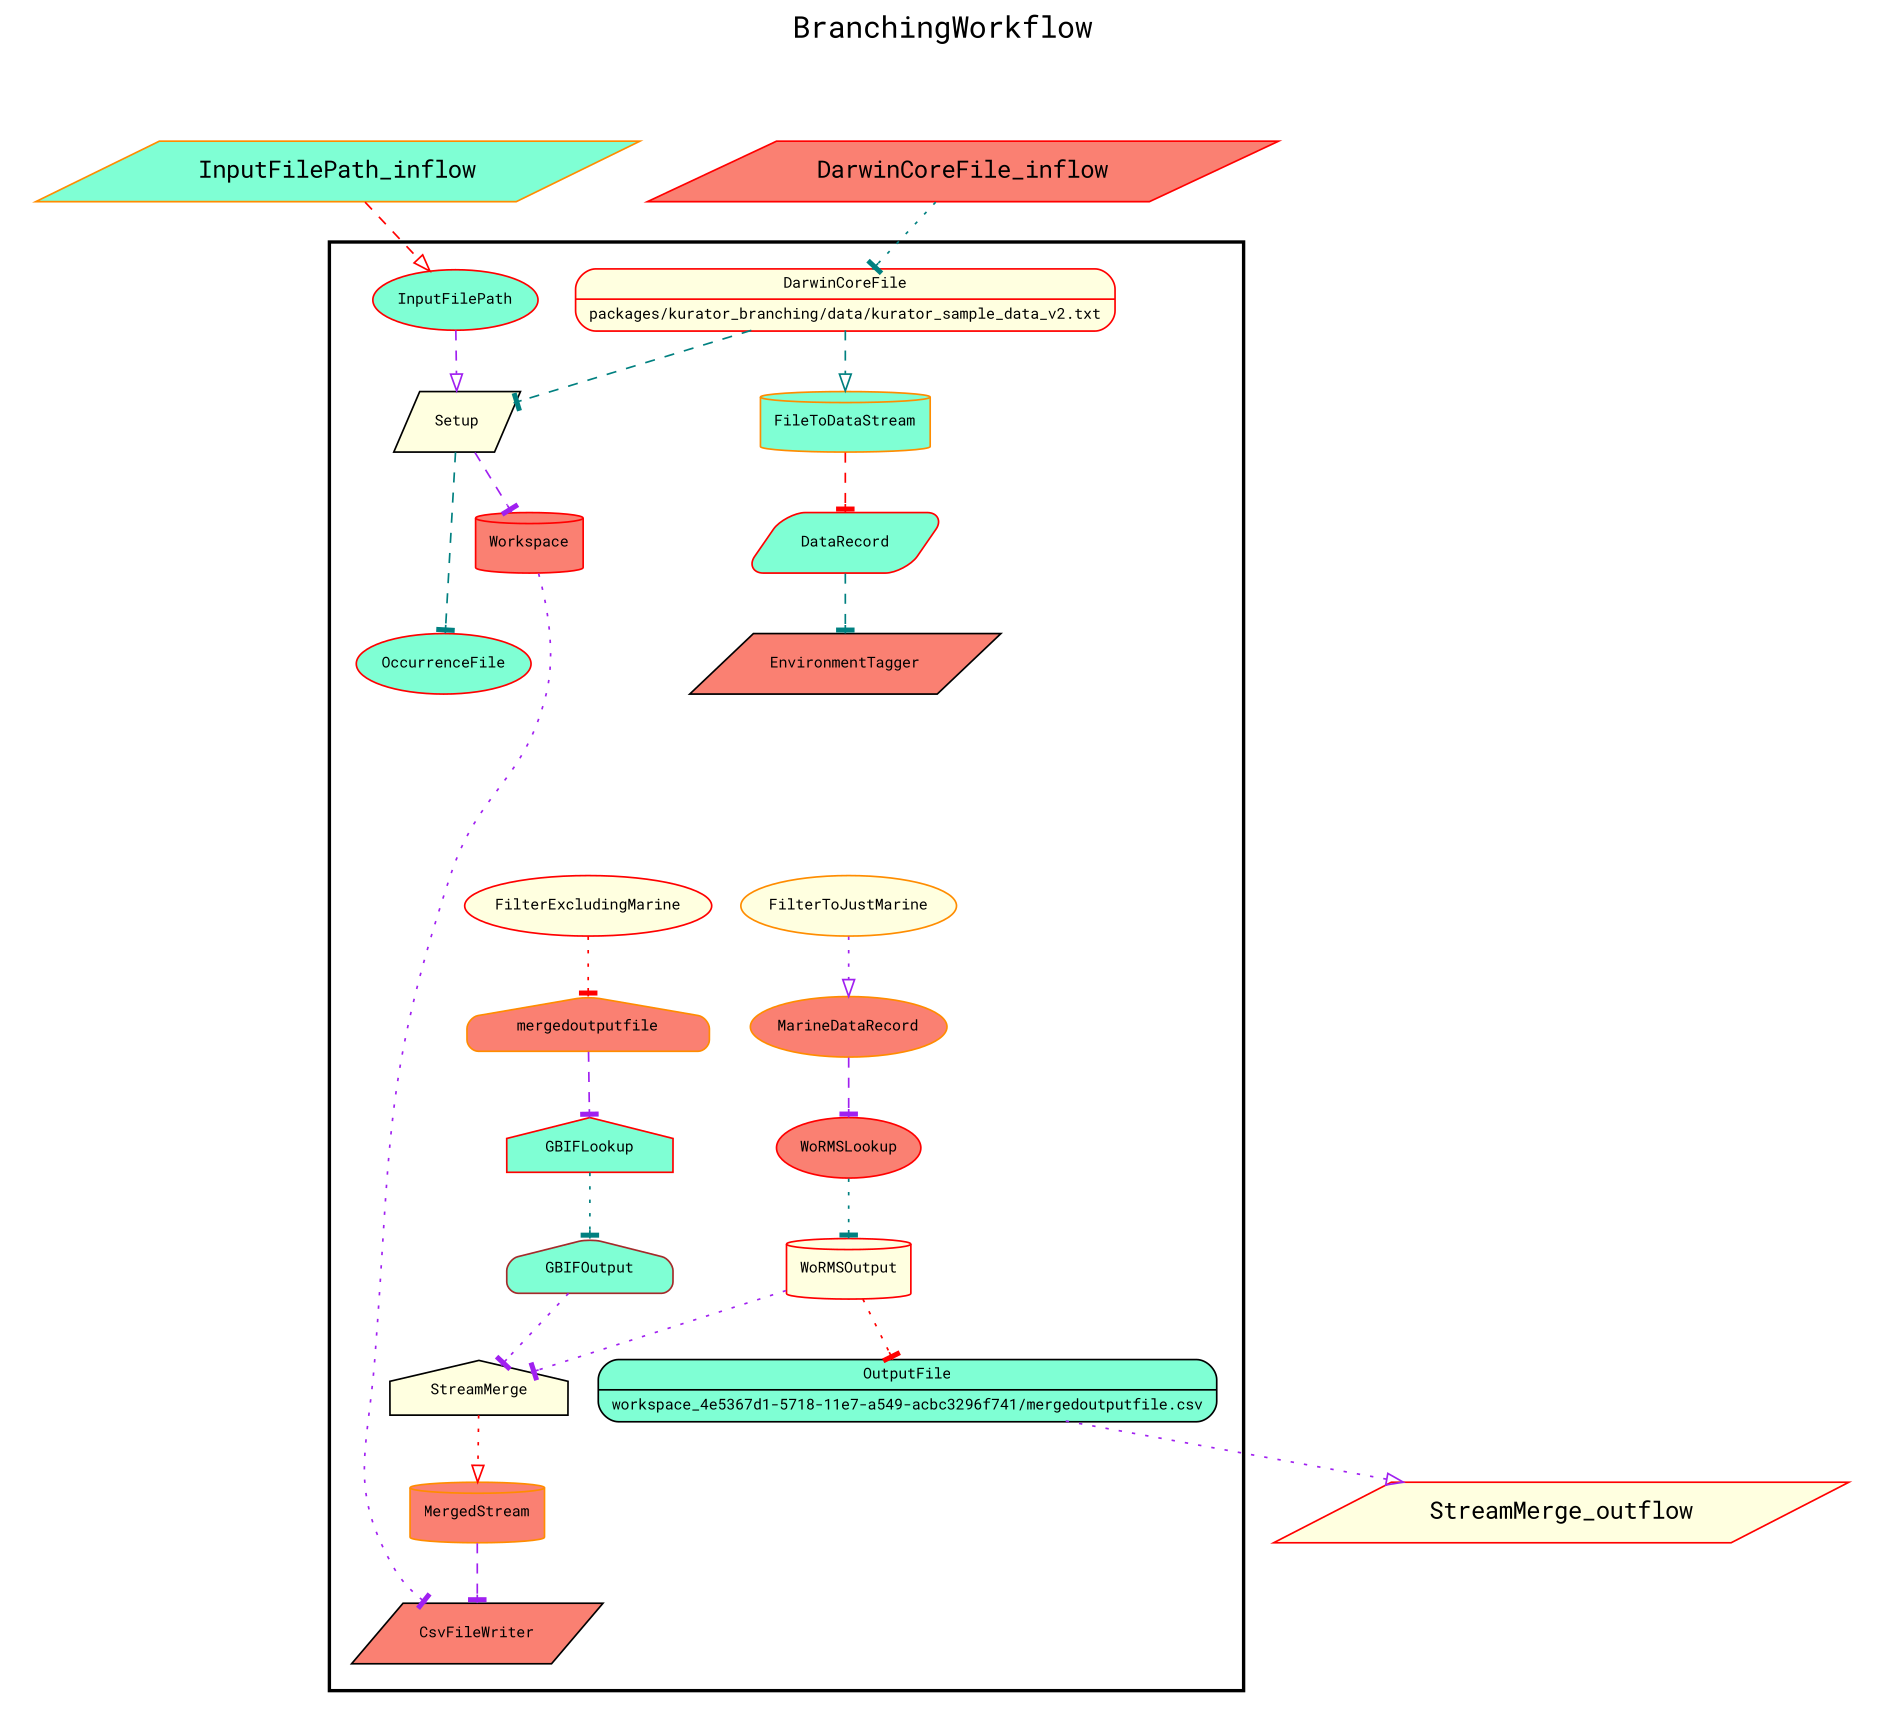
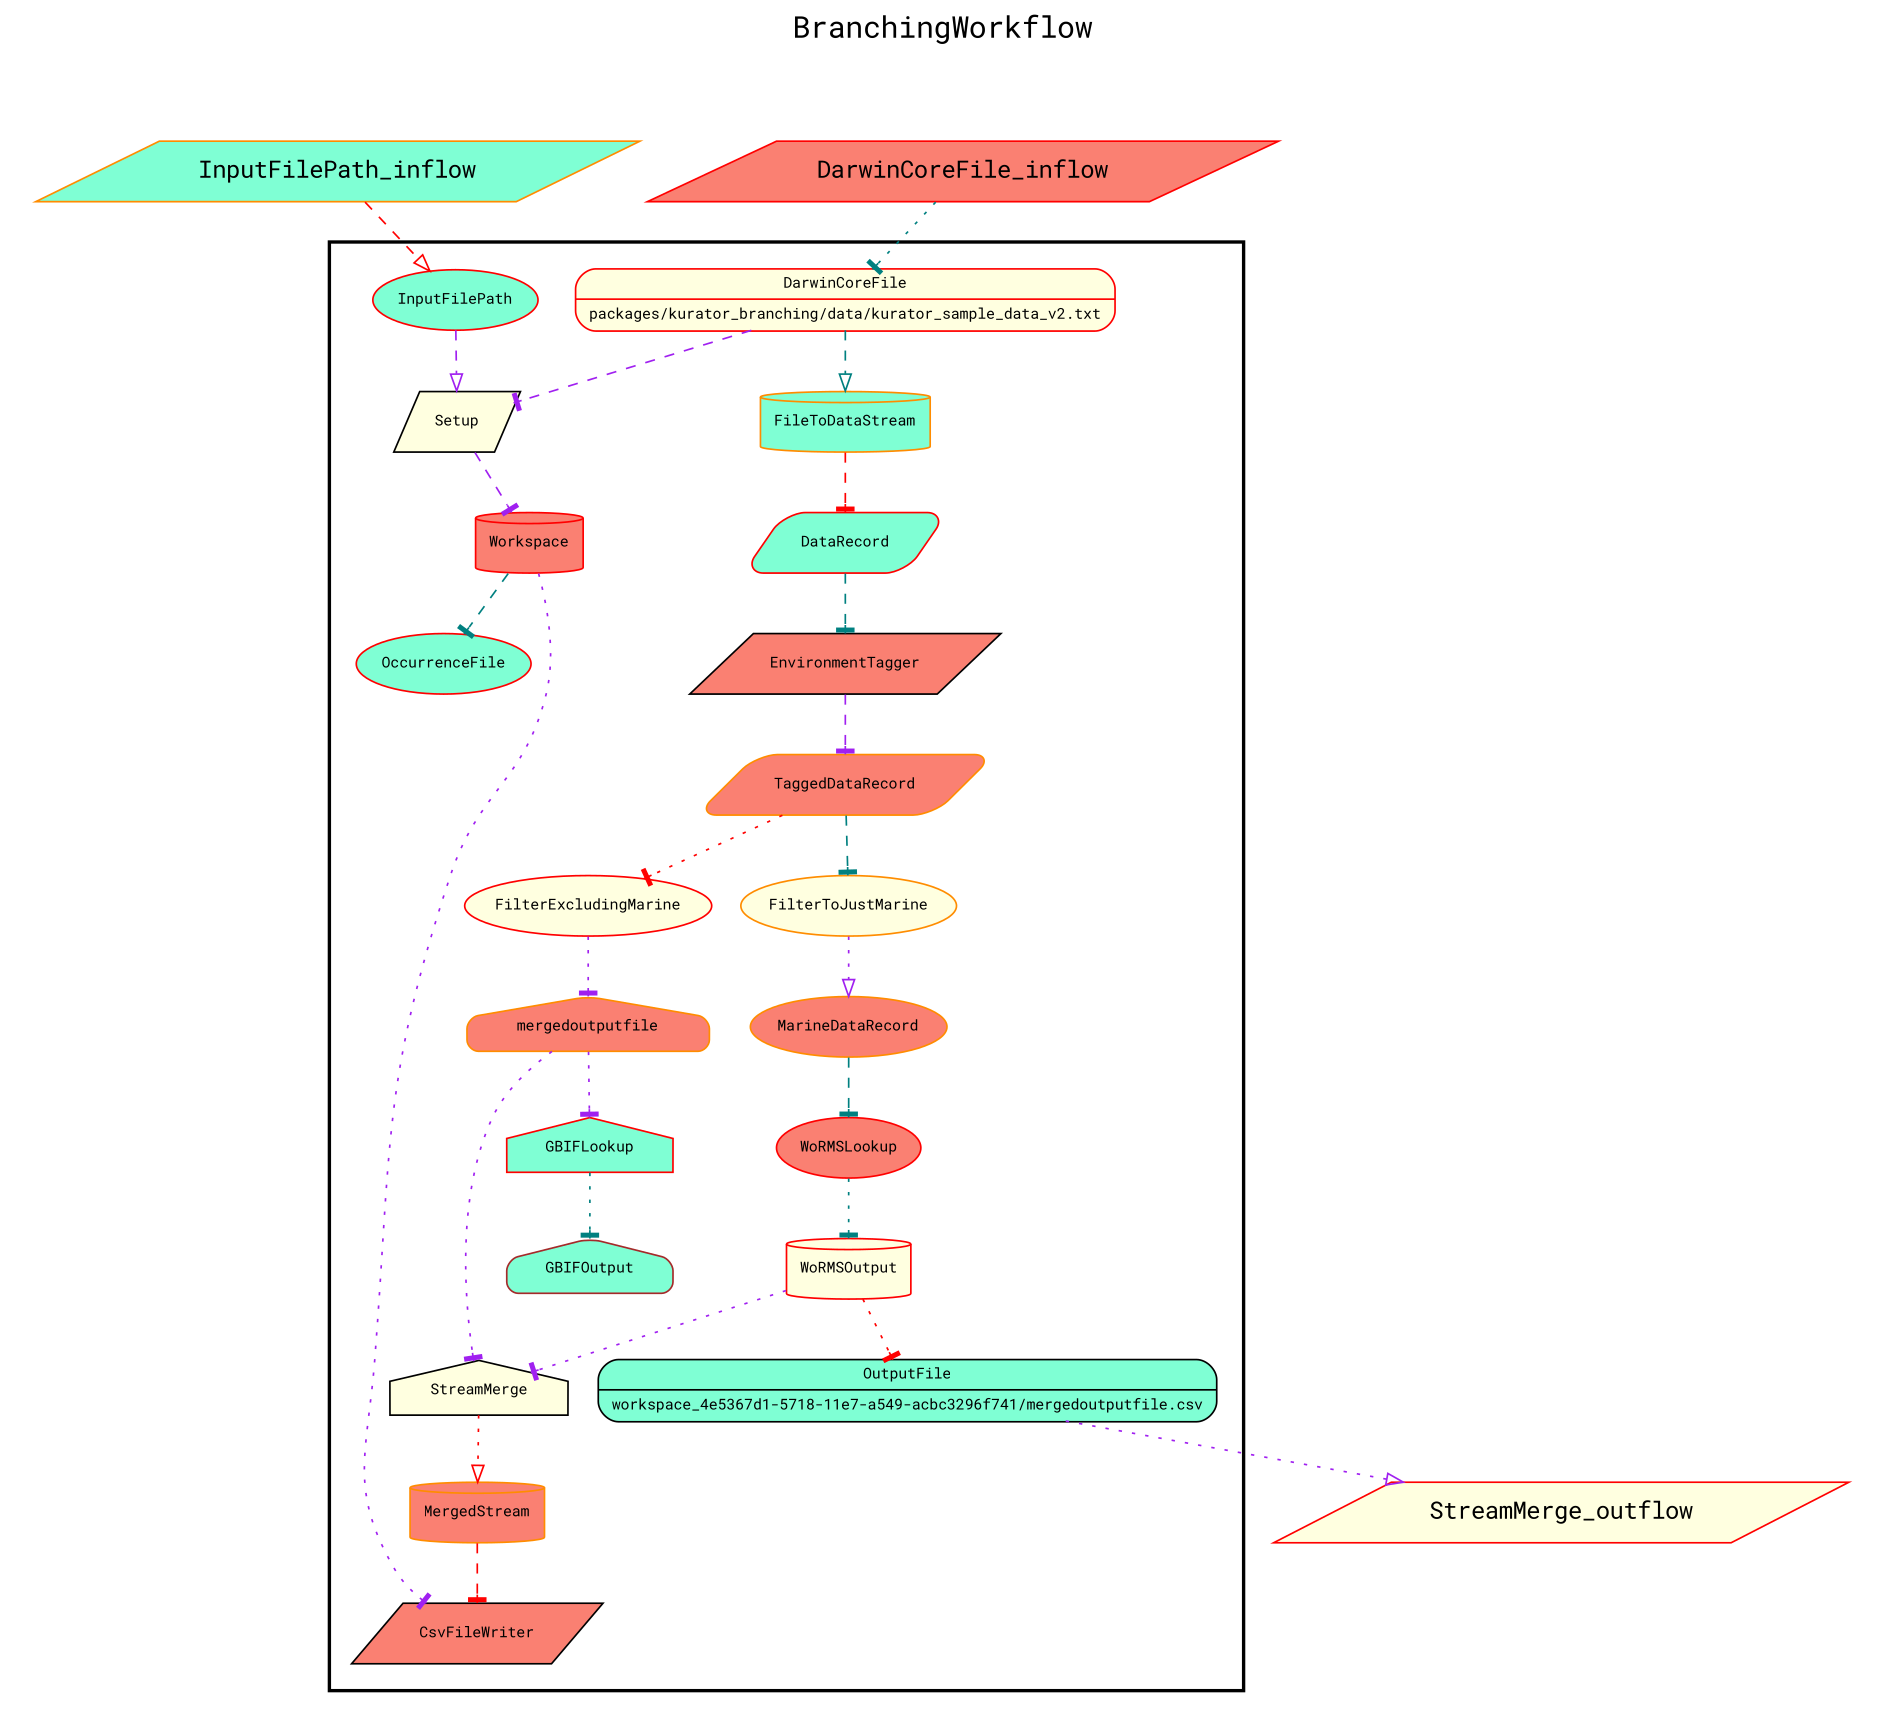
edge "DarwinCoreFile" -> "Setup": color teal -> purple
edge "Setup" -> "OccurrenceFile": now "Workspace" -> "OccurrenceFile"
node "TaggedDataRecord": added
edge "FilterExcludingMarine" -> "mergedoutputfile": color red -> purple
edge "mergedoutputfile" -> "GBIFLookup": style dashed -> dotted
edge "MarineDataRecord" -> "WoRMSLookup": color purple -> teal
edge "GBIFOutput" -> "StreamMerge": now "mergedoutputfile" -> "StreamMerge"
edge "MergedStream" -> "CsvFileWriter": color purple -> red
